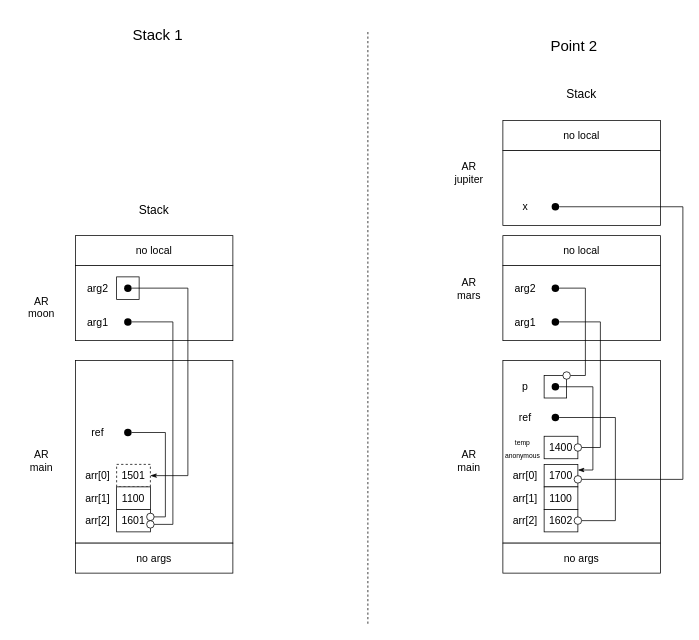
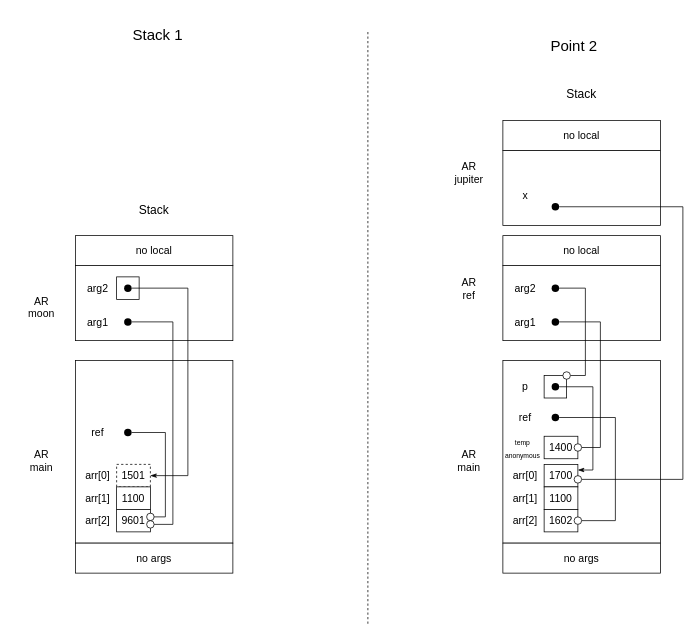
node "x": moved (525, 207) -> (525, 195)
node "AR mars": label "AR mars" -> "AR ref"
node "1601": label "1601" -> "9601"
